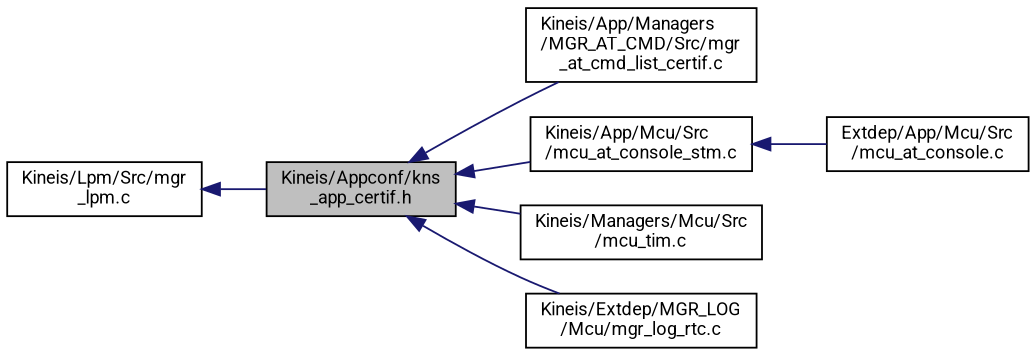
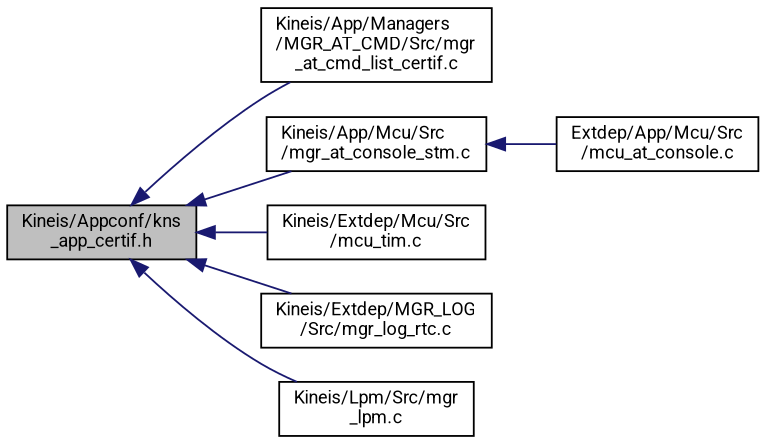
node "Kineis/App/Mcu/Src /mcu_at_console_stm.c": label "Kineis/App/Mcu/Src /mcu_at_console_stm.c" -> "Kineis/App/Mcu/Src /mgr_at_console_stm.c"
edge "Kineis/Appconf/kns _app_certif.h" -> "Kineis/Lpm/Src/mgr _lpm.c": reversed
node "Kineis/Managers/Mcu/Src /mcu_tim.c": label "Kineis/Managers/Mcu/Src /mcu_tim.c" -> "Kineis/Extdep/Mcu/Src /mcu_tim.c"
node "Kineis/Extdep/MGR_LOG /Mcu/mgr_log_rtc.c": label "Kineis/Extdep/MGR_LOG /Mcu/mgr_log_rtc.c" -> "Kineis/Extdep/MGR_LOG /Src/mgr_log_rtc.c"
